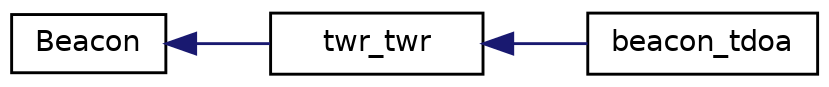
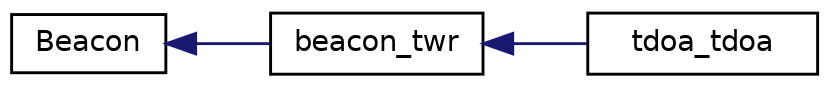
node "twr_twr": label "twr_twr" -> "beacon_twr"
node "beacon_tdoa": label "beacon_tdoa" -> "tdoa_tdoa"
